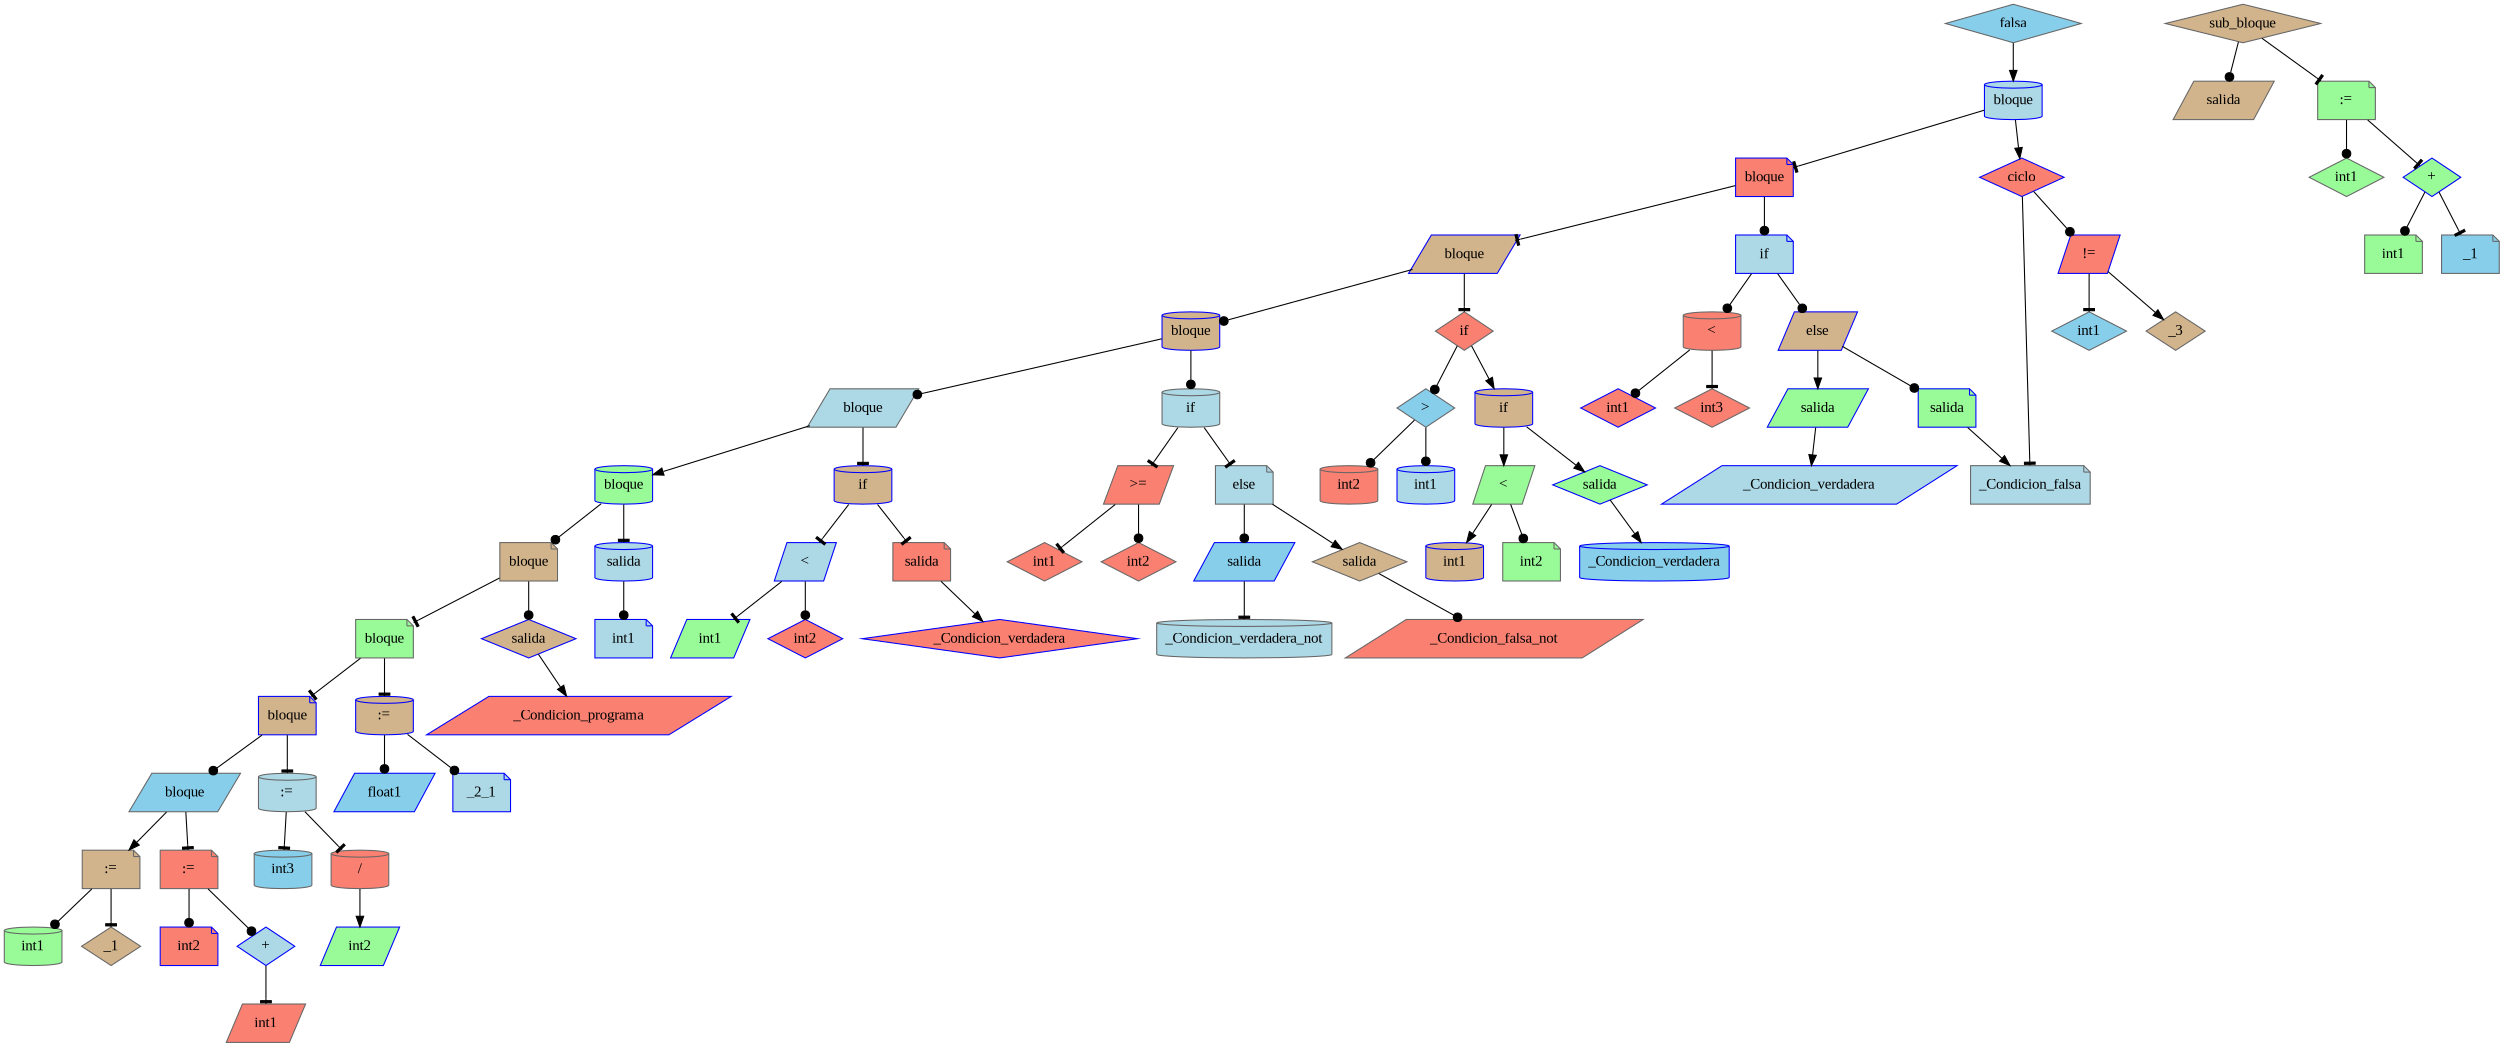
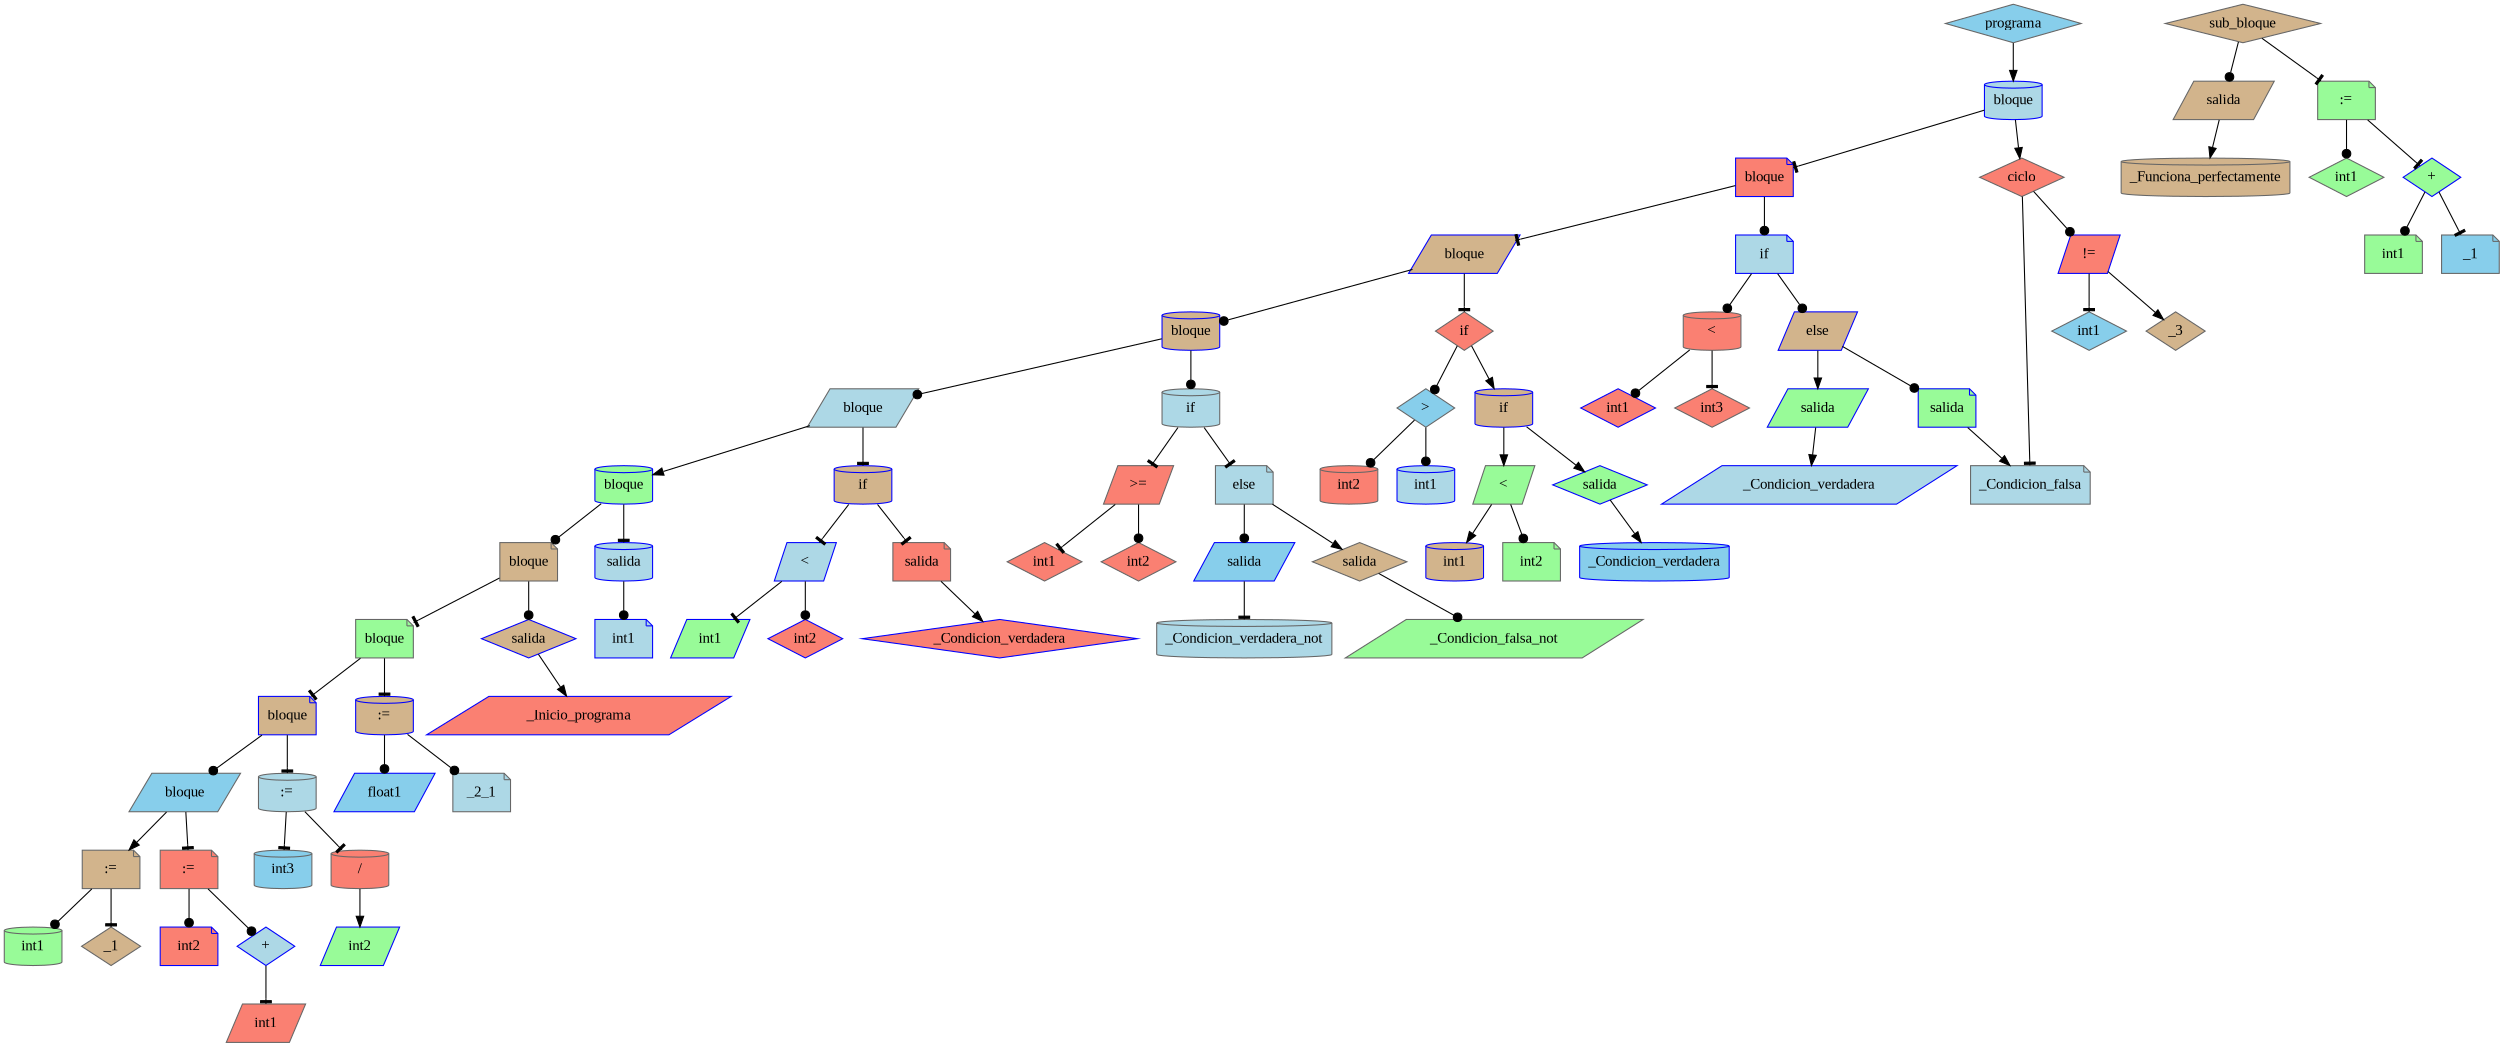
node "falsa": label "falsa" -> "programa"
node "ciclo": color blue -> gray40
node "_Funciona_perfectamente": added
node "_Condicion_falsa_not": fillcolor salmon -> palegreen
node "_Condicion_programa": label "_Condicion_programa" -> "_Inicio_programa"
node "_2_1": color blue -> gray40
